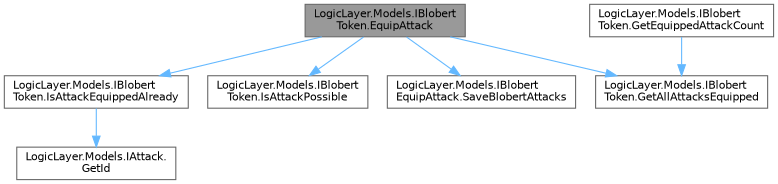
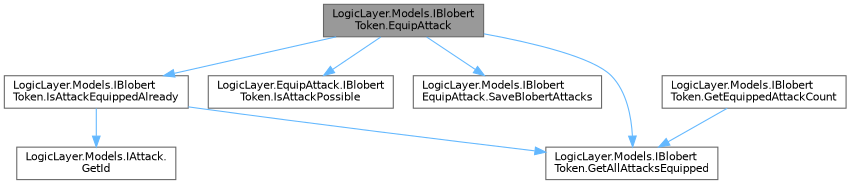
node "LogicLayer.Models.IBlobert Token.IsAttackPossible": label "LogicLayer.Models.IBlobert Token.IsAttackPossible" -> "LogicLayer.EquipAttack.IBlobert Token.IsAttackPossible"
edge "LogicLayer.Models.IBlobert Token.IsAttackEquippedAlready" -> "LogicLayer.Models.IBlobert Token.GetAllAttacksEquipped": added
